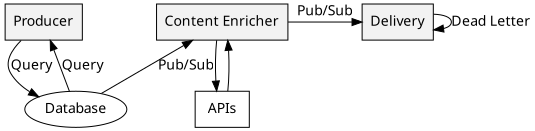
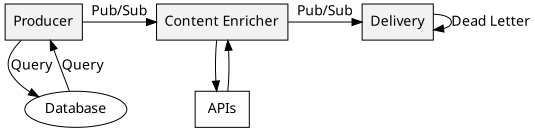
edge "Database" -> "Content Enricher": now "Producer" -> "Content Enricher"
